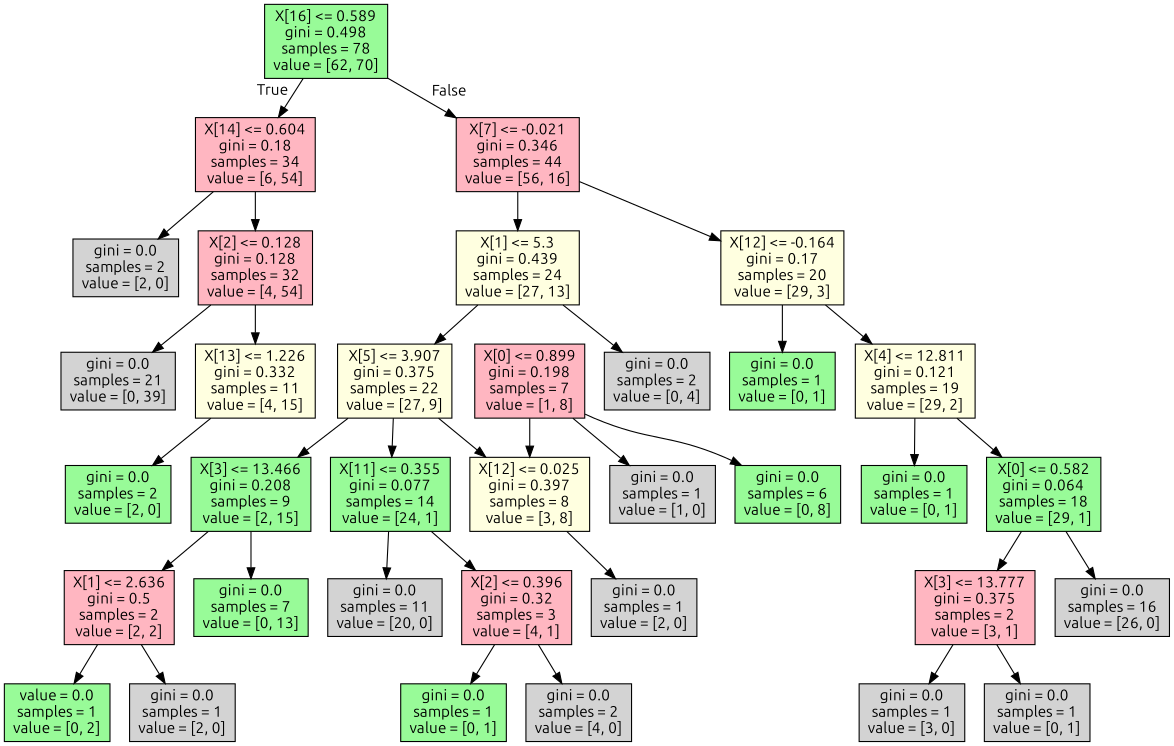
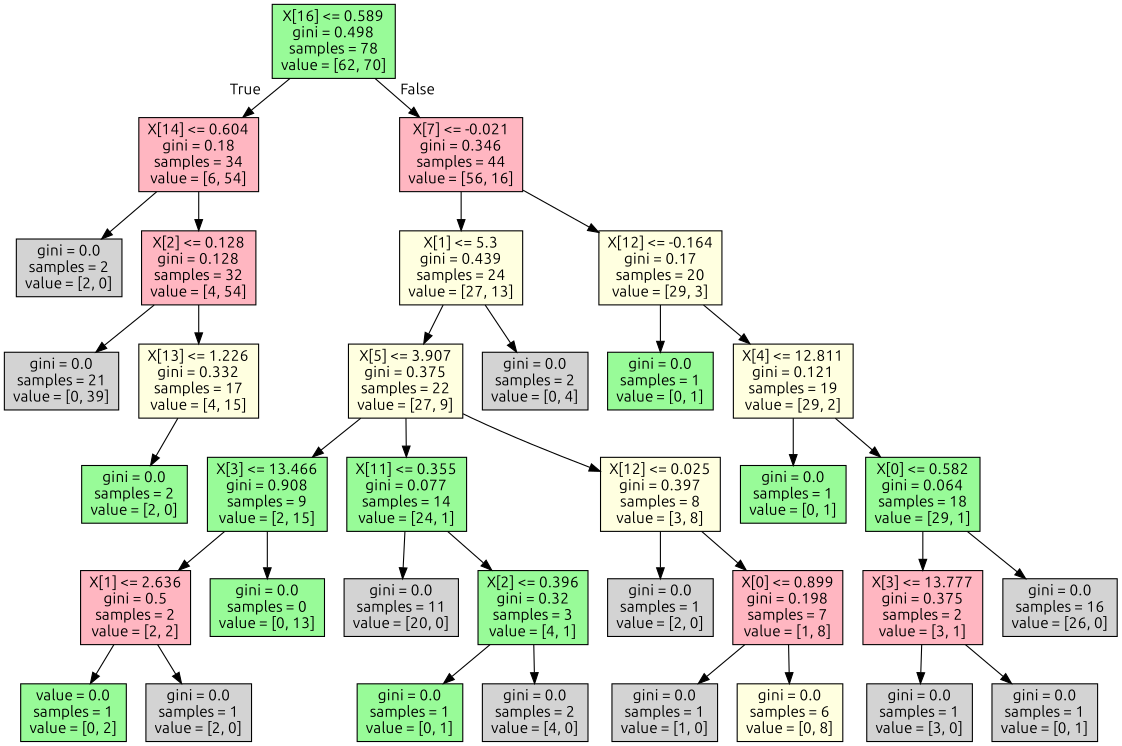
node "X[13] <= 1.226 gini = 0.332 samples = 11 value = [4, 15]": label "X[13] <= 1.226 gini = 0.332 samples = 11 value = [4, 15]" -> "X[13] <= 1.226 gini = 0.332 samples = 17 value = [4, 15]"
edge "X[0] <= 0.899 gini = 0.198 samples = 7 value = [1, 8]" -> "X[12] <= 0.025 gini = 0.397 samples = 8 value = [3, 8]": reversed
node "X[3] <= 13.466 gini = 0.208 samples = 9 value = [2, 15]": label "X[3] <= 13.466 gini = 0.208 samples = 9 value = [2, 15]" -> "X[3] <= 13.466 gini = 0.908 samples = 9 value = [2, 15]"
node "gini = 0.0 samples = 6 value = [0, 8]": fillcolor palegreen -> lightyellow
node "gini = 0.0 samples = 7 value = [0, 13]": label "gini = 0.0 samples = 7 value = [0, 13]" -> "gini = 0.0 samples = 0 value = [0, 13]"
node "X[2] <= 0.396 gini = 0.32 samples = 3 value = [4, 1]": fillcolor lightpink -> palegreen
